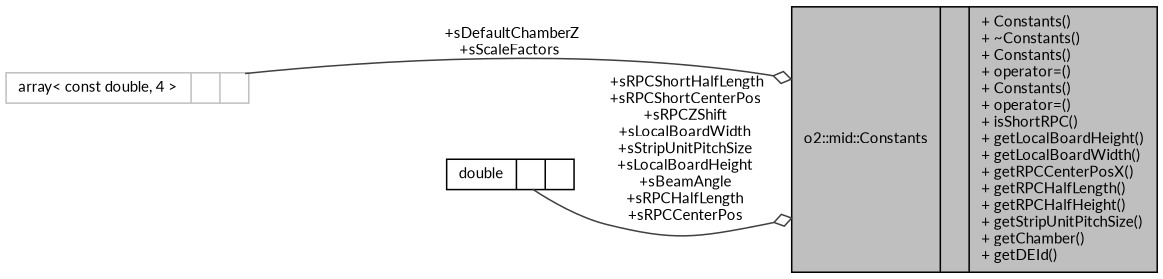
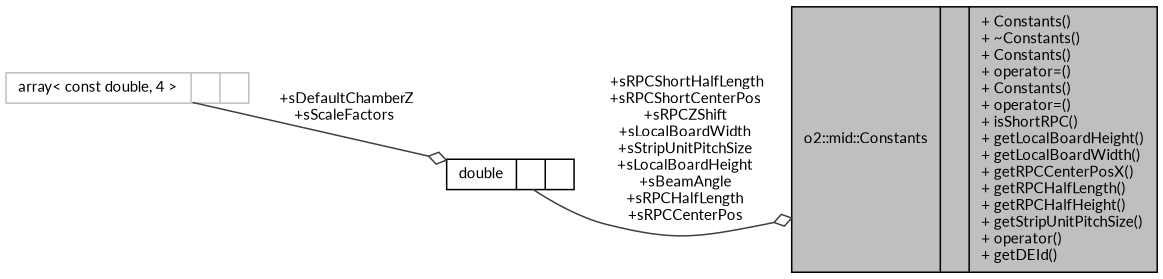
edge "array< const double, 4 >" -> "o2::mid::Constants": now "array< const double, 4 >" -> "double"
node "o2::mid::Constants": text "+ getChamber()" -> "+ operator()"
